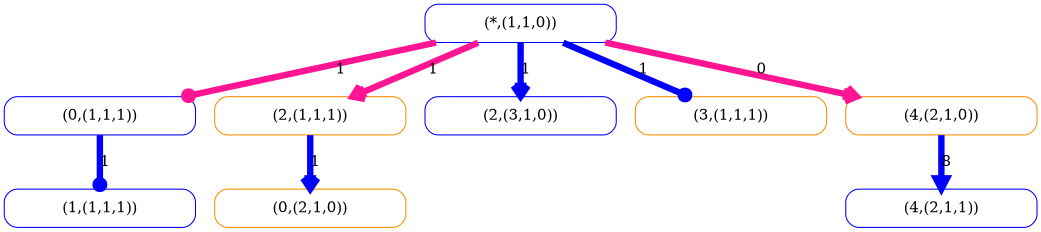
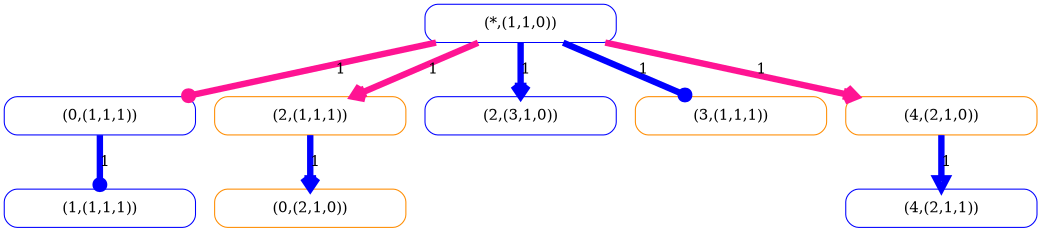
edge "(*,(1,1,0))" -> "(4,(2,1,0))": label "0" -> "1"
edge "(4,(2,1,0))" -> "(4,(2,1,1))": label "8" -> "1"
